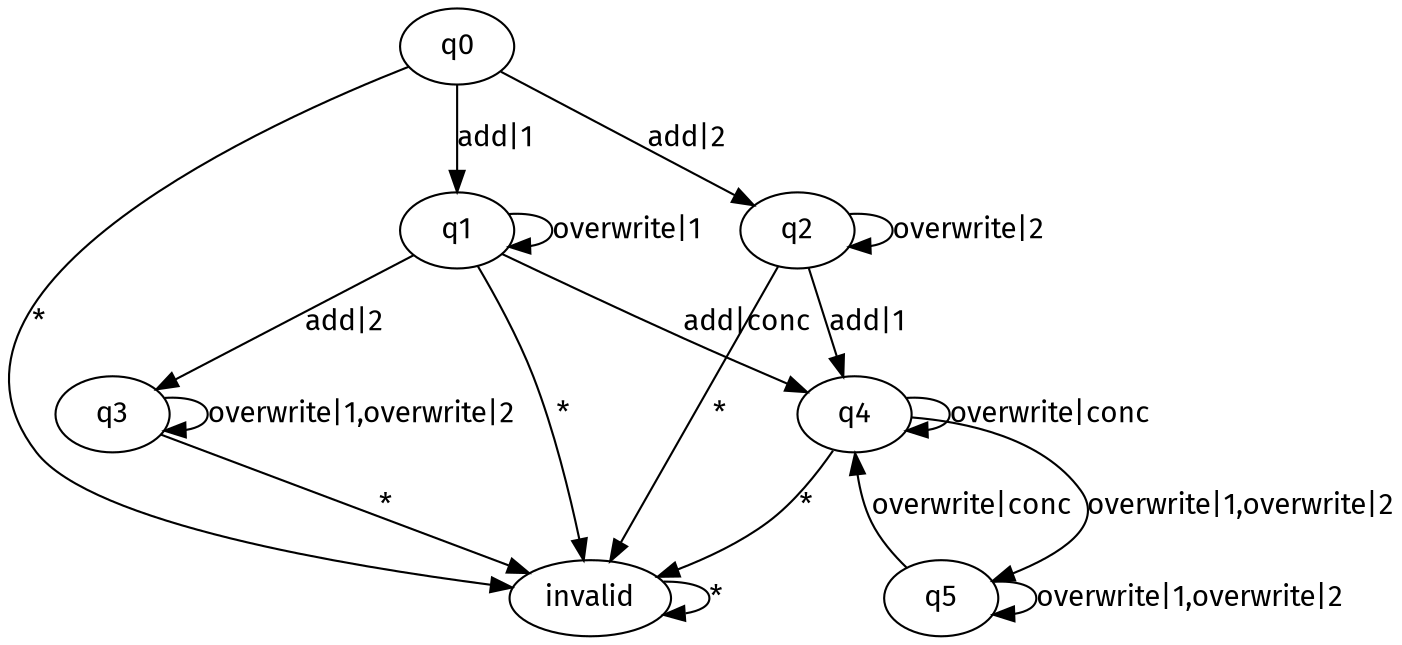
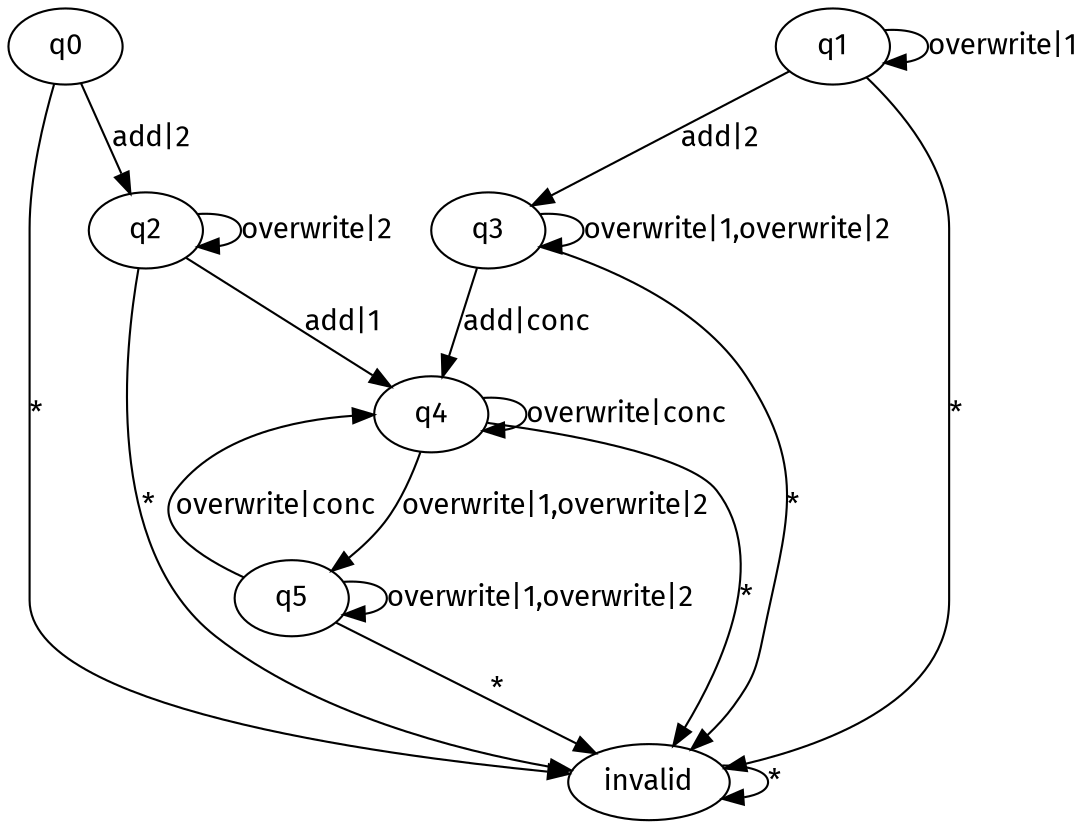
edge "q0" -> "q1": removed, label "add|1"
edge "q1" -> "q4": now "q3" -> "q4"
edge "q5" -> "invalid": added, label "*"
